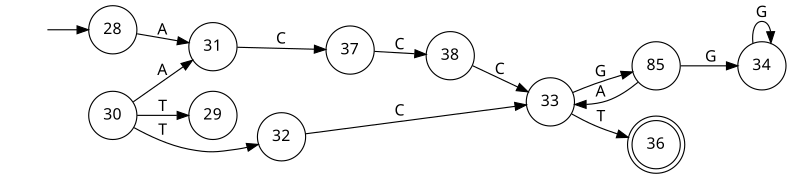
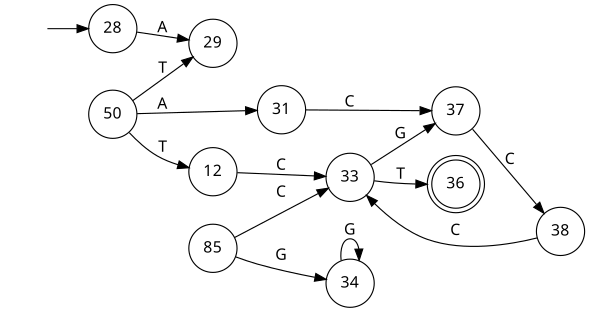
edge "28" -> "31": now "28" -> "29"
edge "33" -> "85": now "33" -> "37"
edge "85" -> "33": label "A" -> "C"
node "30": label "30" -> "50"
node "32": label "32" -> "12"
